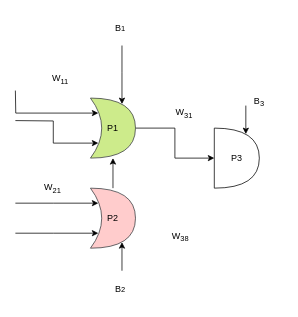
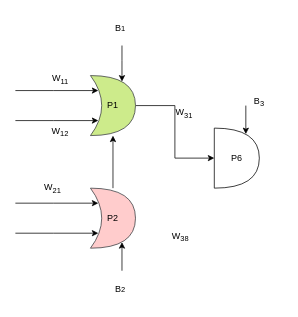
node "P1": moved (113, 128) -> (113, 105)
node "W12": added
node "P3": label "P3" -> "P6"
